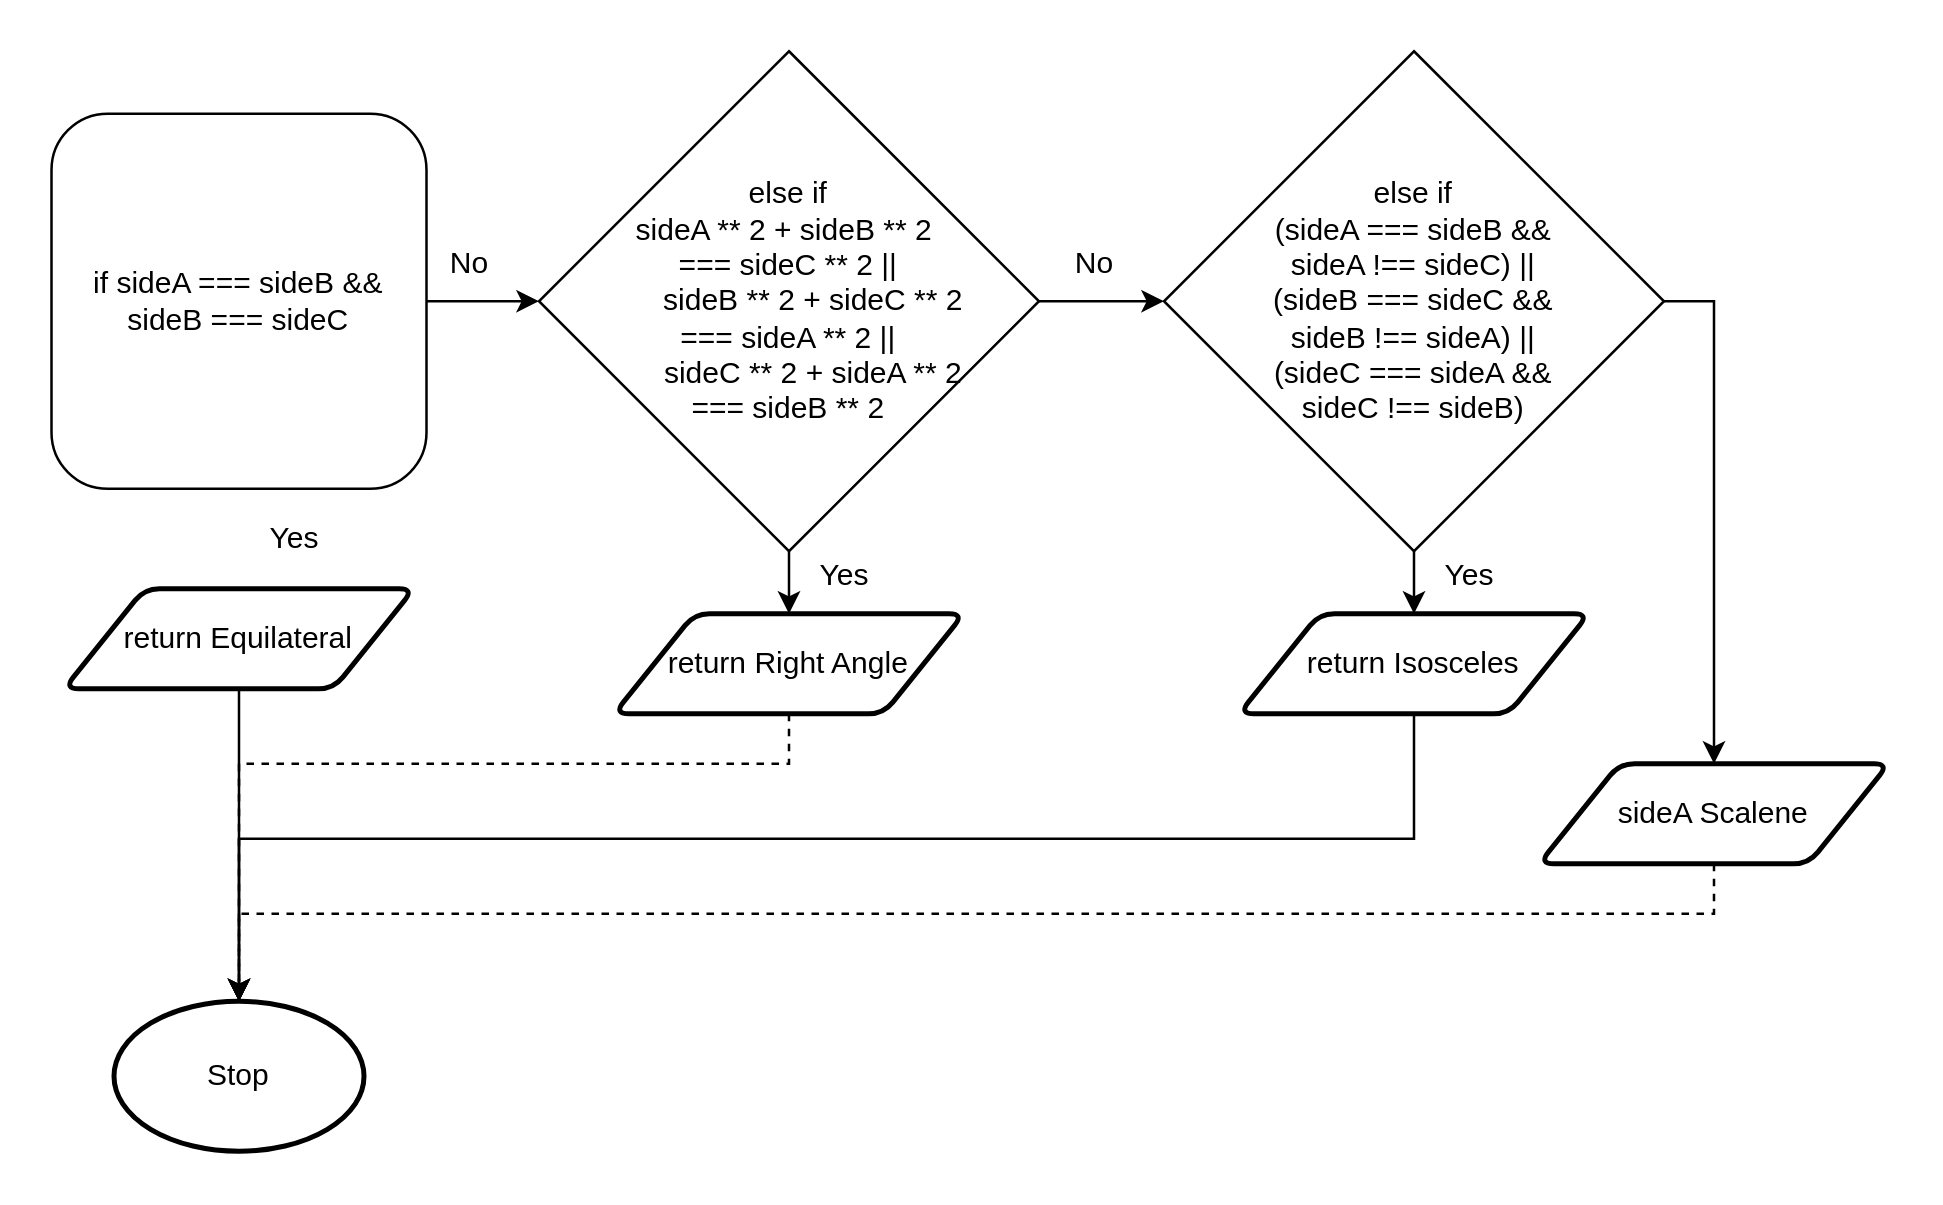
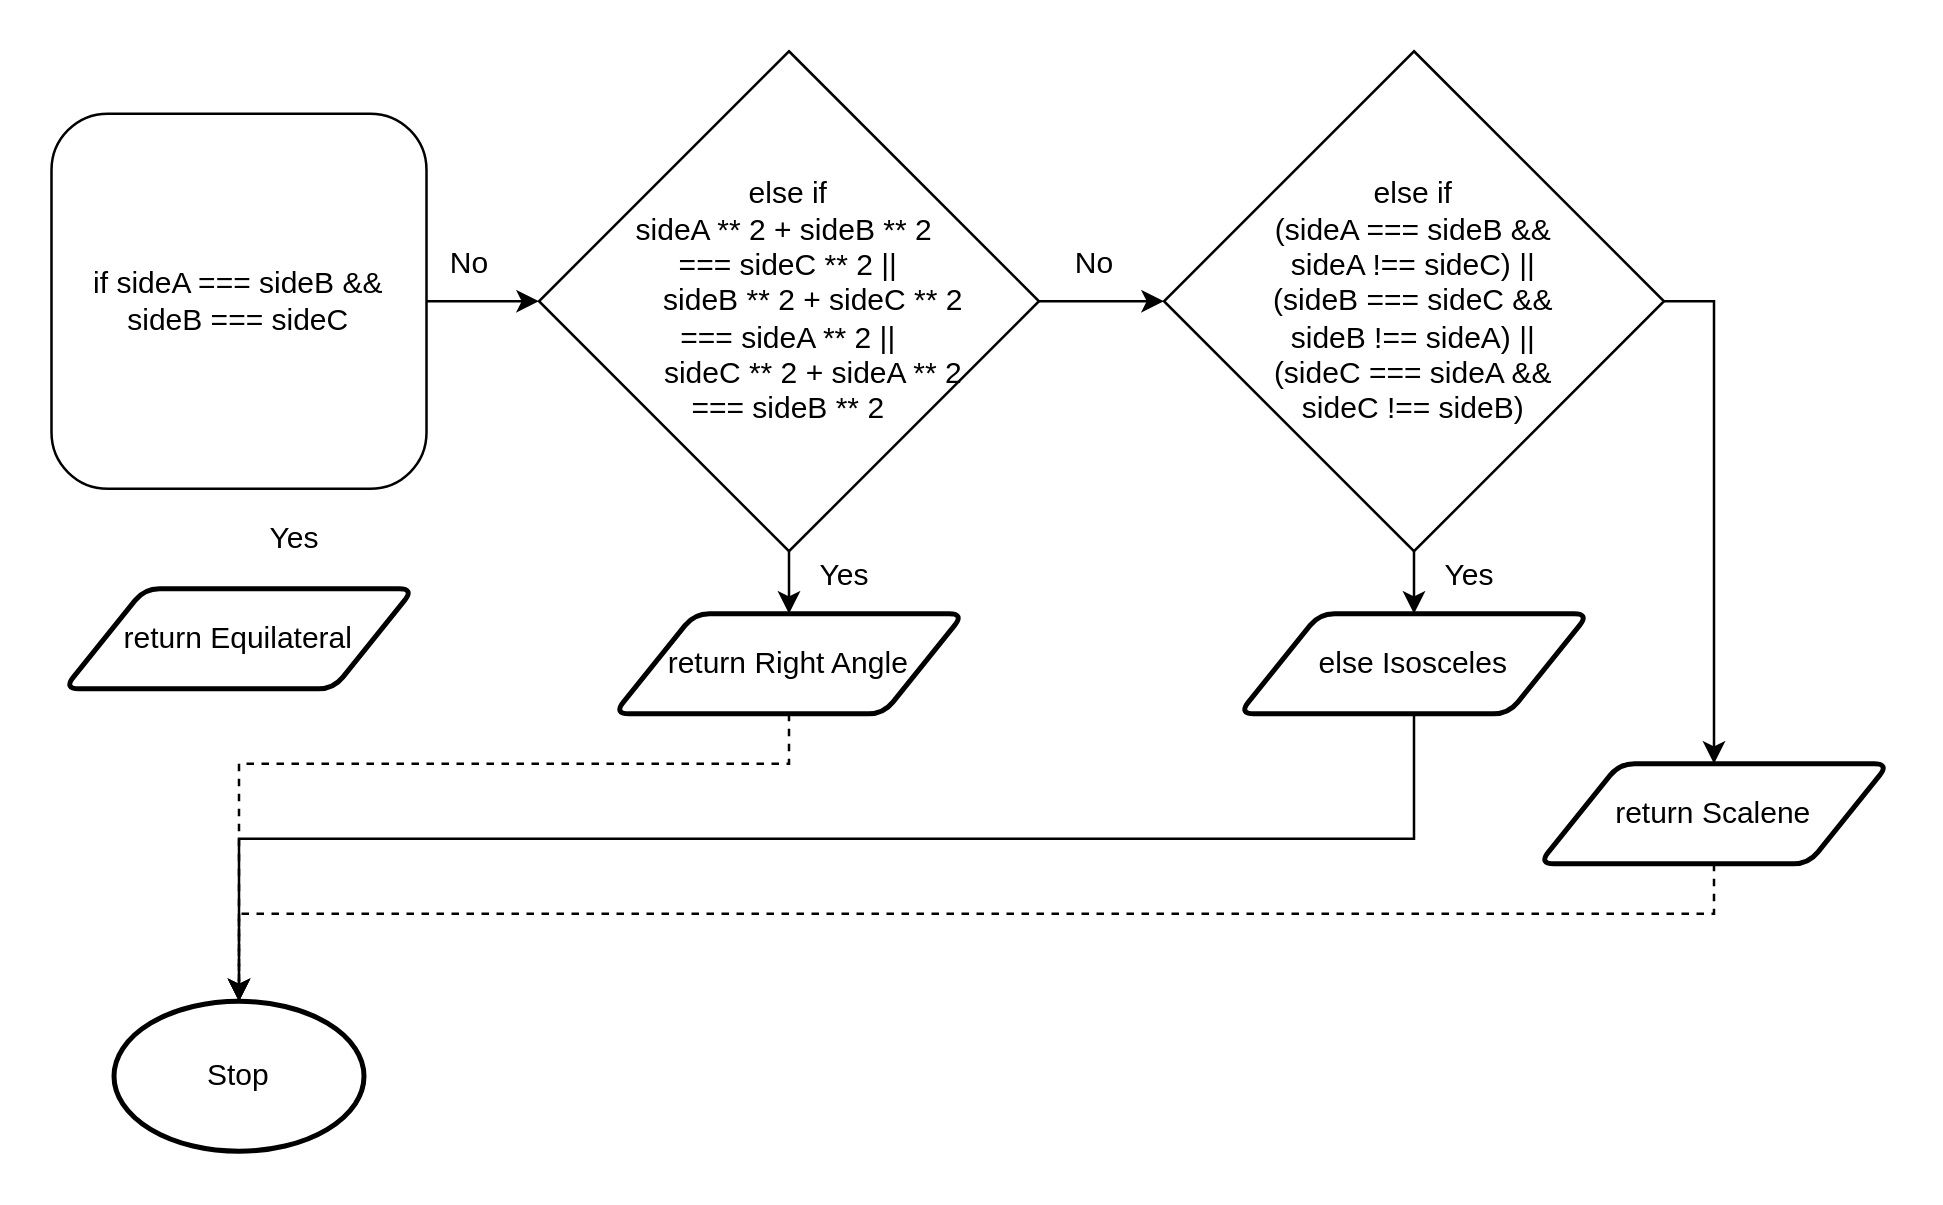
node "return Isosceles": label "return Isosceles" -> "else Isosceles"
edge "return Equilateral" -> "Stop": removed
node "sideA Scalene": label "sideA Scalene" -> "return Scalene"
